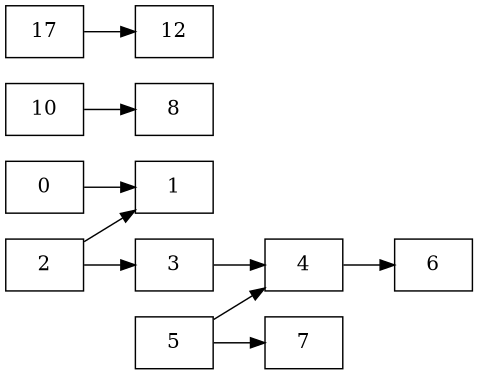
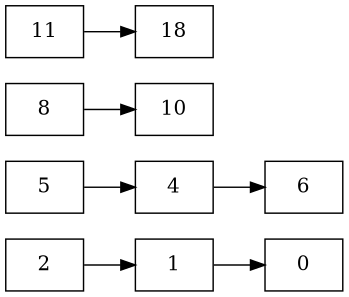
node "17": label "17" -> "11"
node "12": label "12" -> "18"
edge "10" -> "8": reversed
edge "0" -> "1": reversed
node "3": removed
node "7": removed
